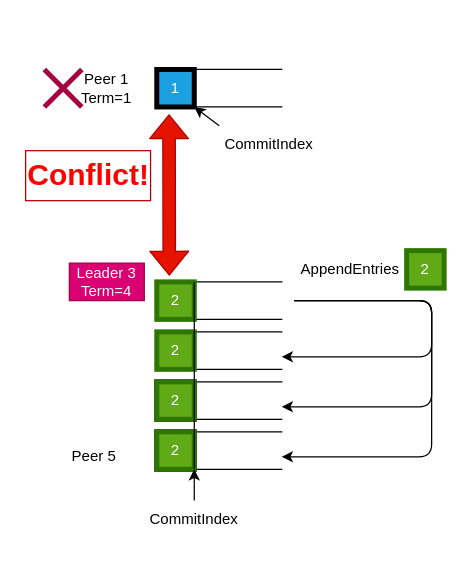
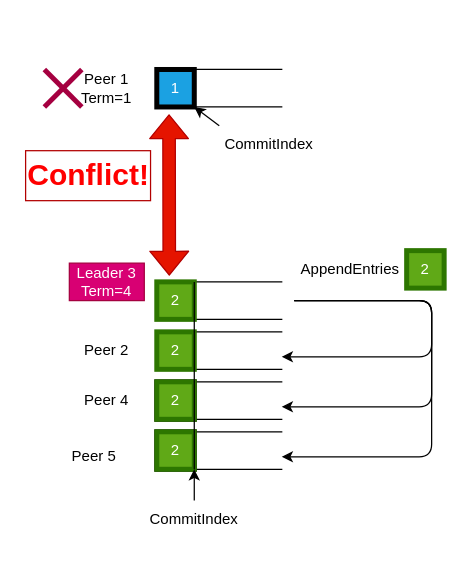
node "Peer 2": added
node "Peer 4": added
